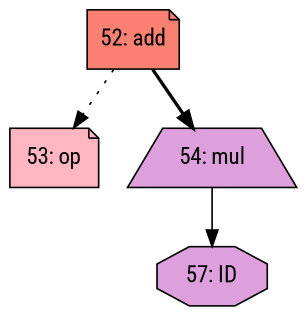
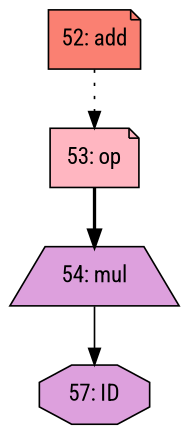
edge "52: add" -> "54: mul": now "53: op" -> "54: mul"
